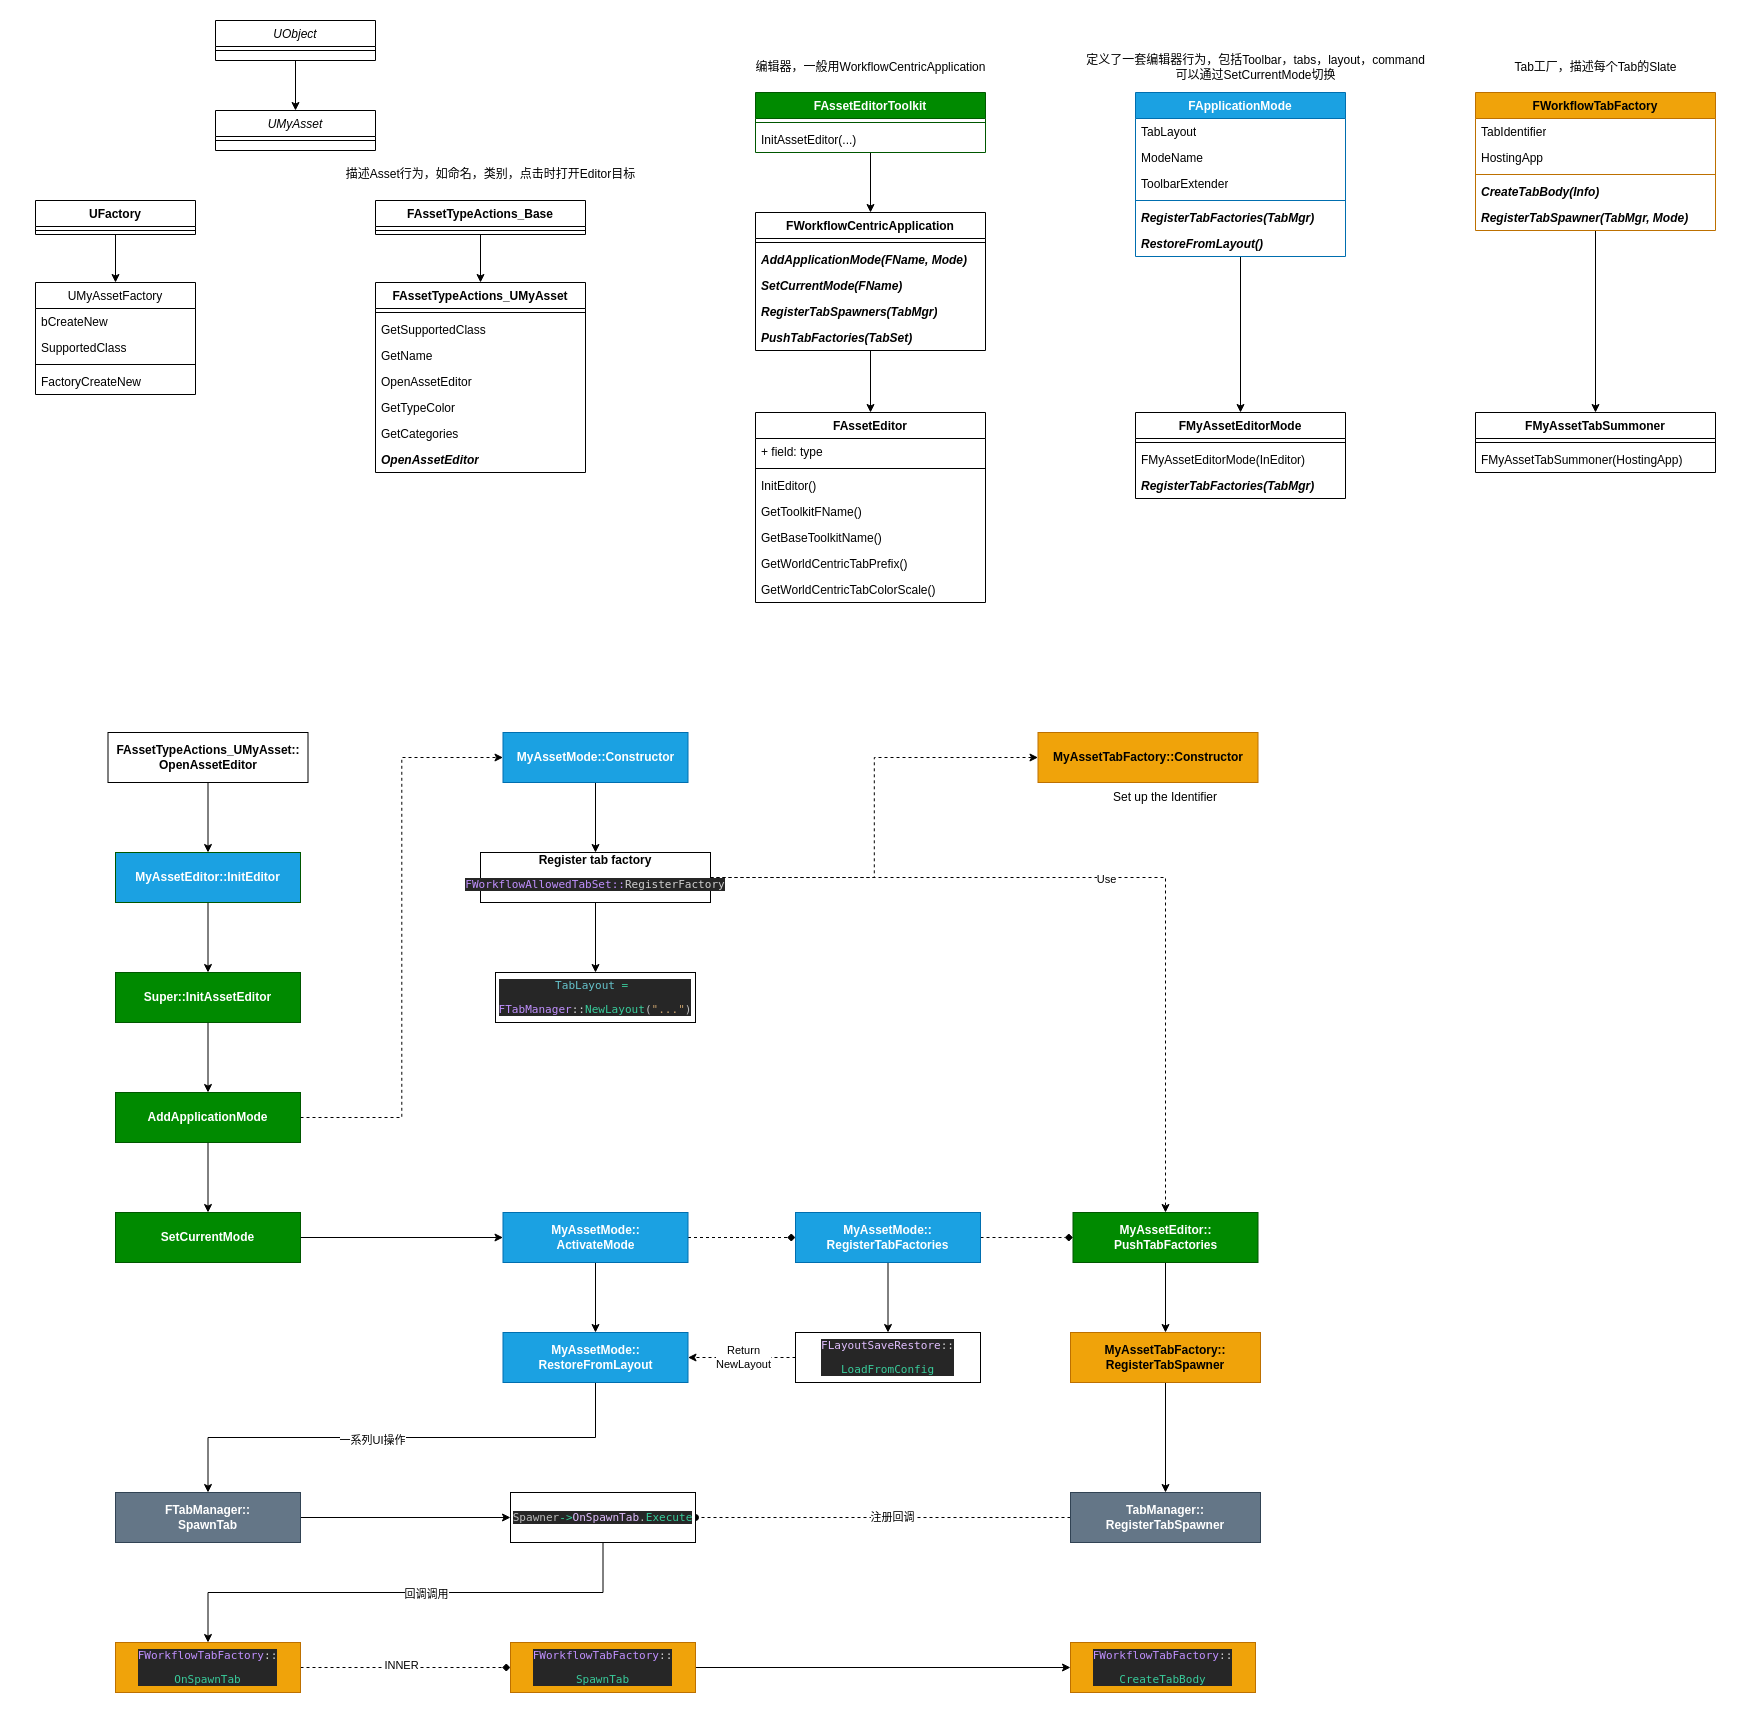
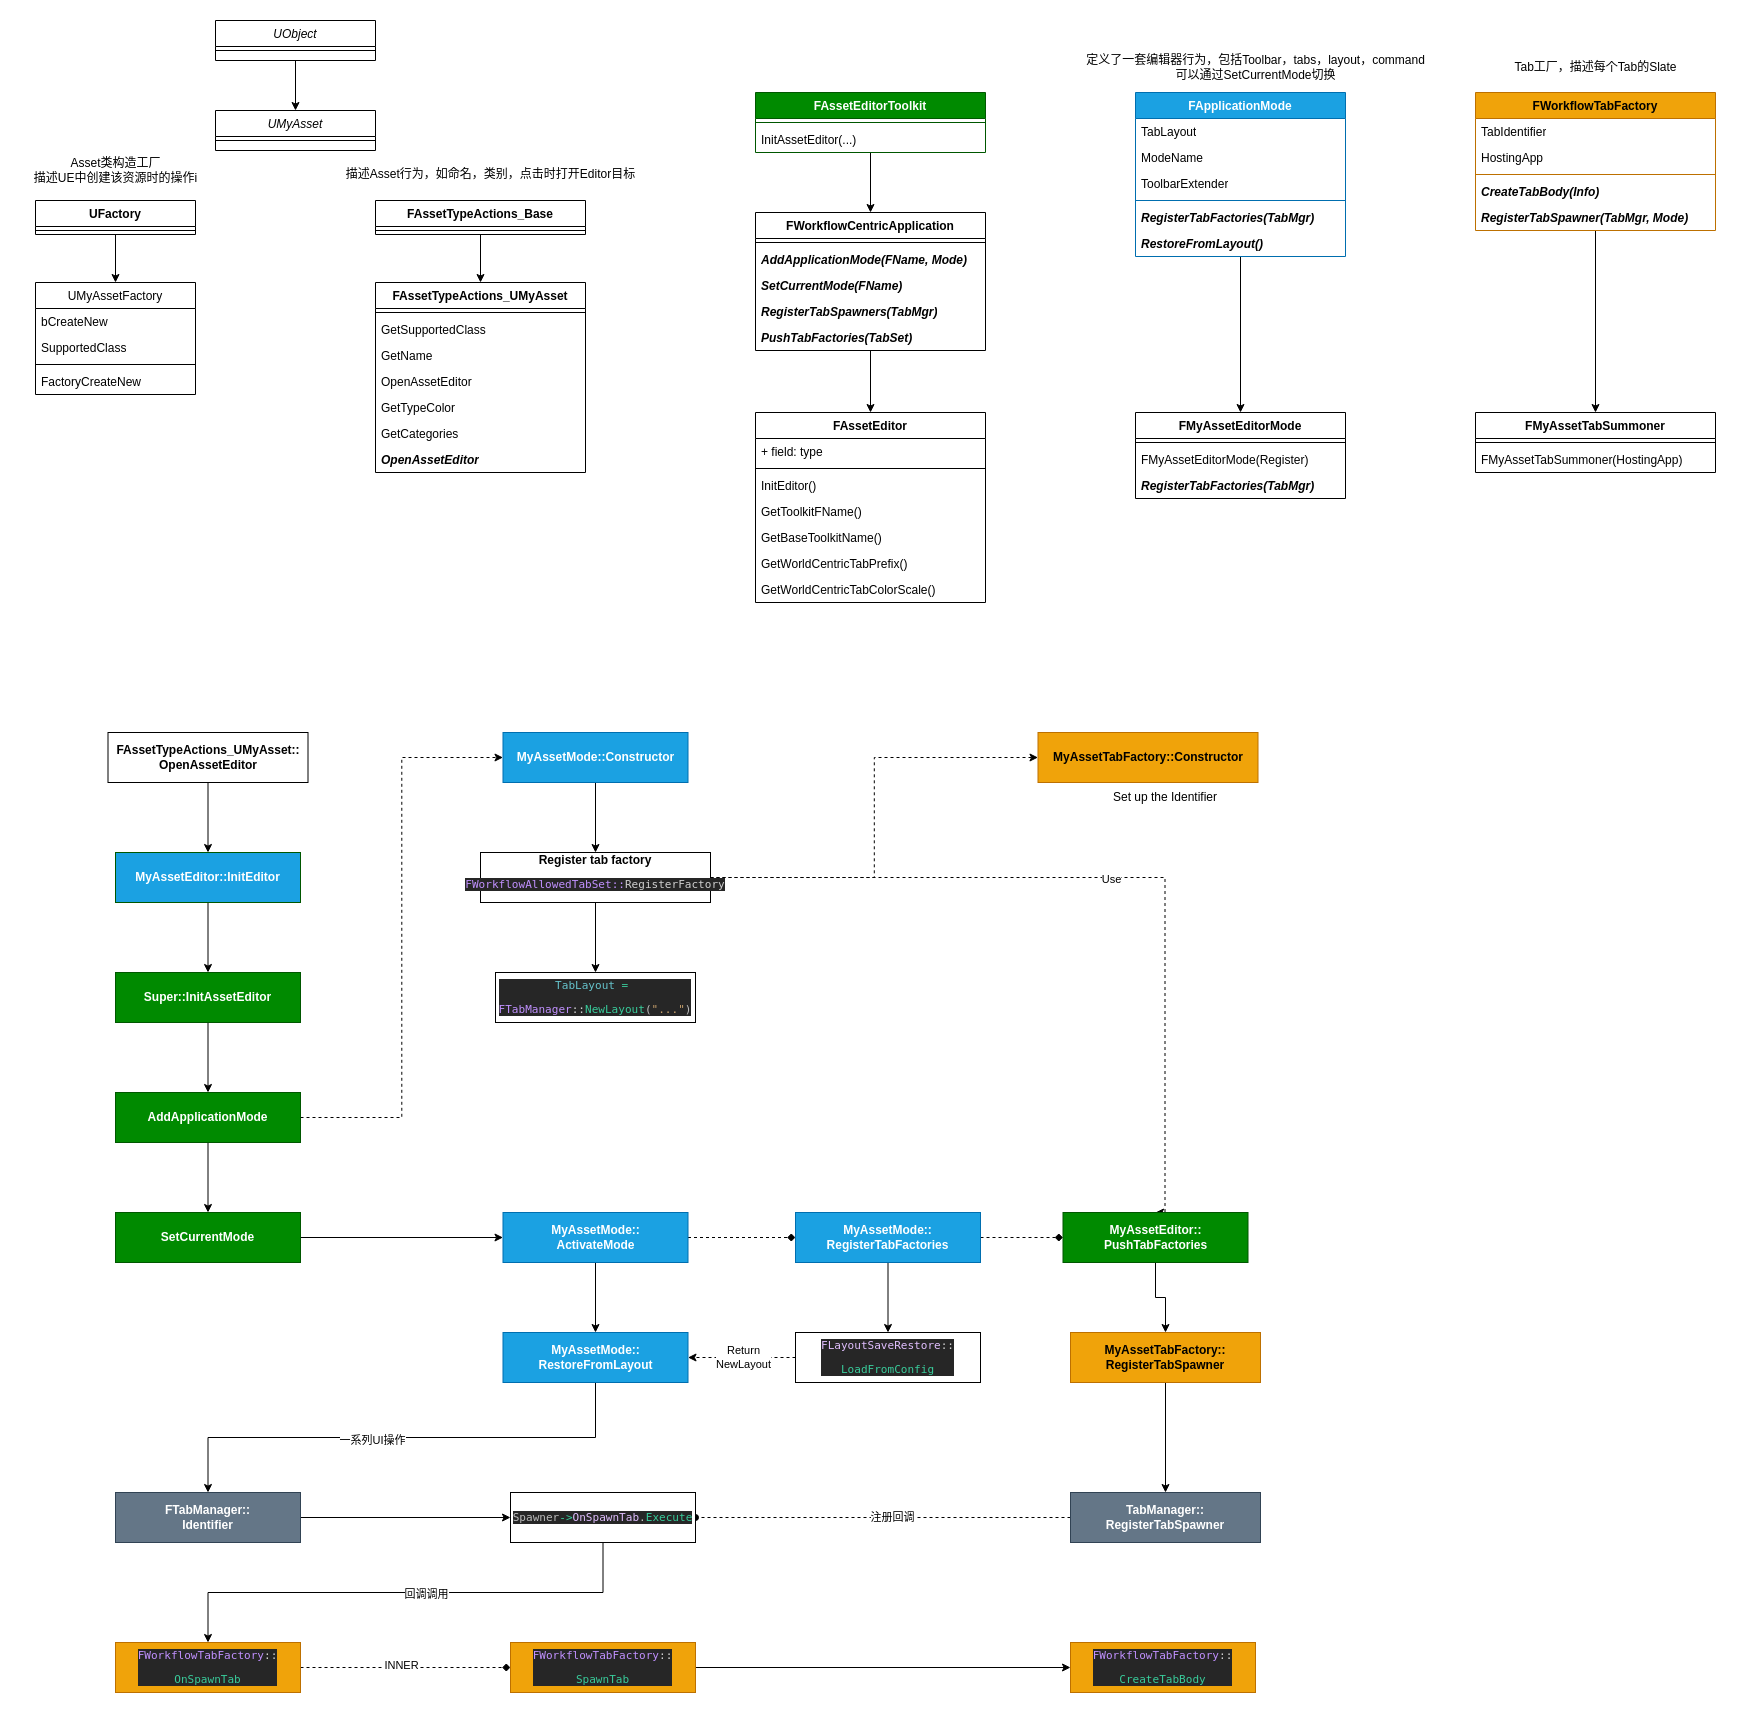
node "编辑器，一般用WorkflowCentricApplication": removed
node "Asset类构造工厂 描述UE中创建该资源时的操作i": added
node "FMyAssetEditorMode(InEditor)": label "FMyAssetEditorMode(InEditor)" -> "FMyAssetEditorMode(Register)"
node "MyAssetEditor:: PushTabFactories": moved (1166, 1238) -> (1156, 1238)
node "FTabManager:: SpawnTab": label "FTabManager:: SpawnTab" -> "FTabManager:: Identifier"
